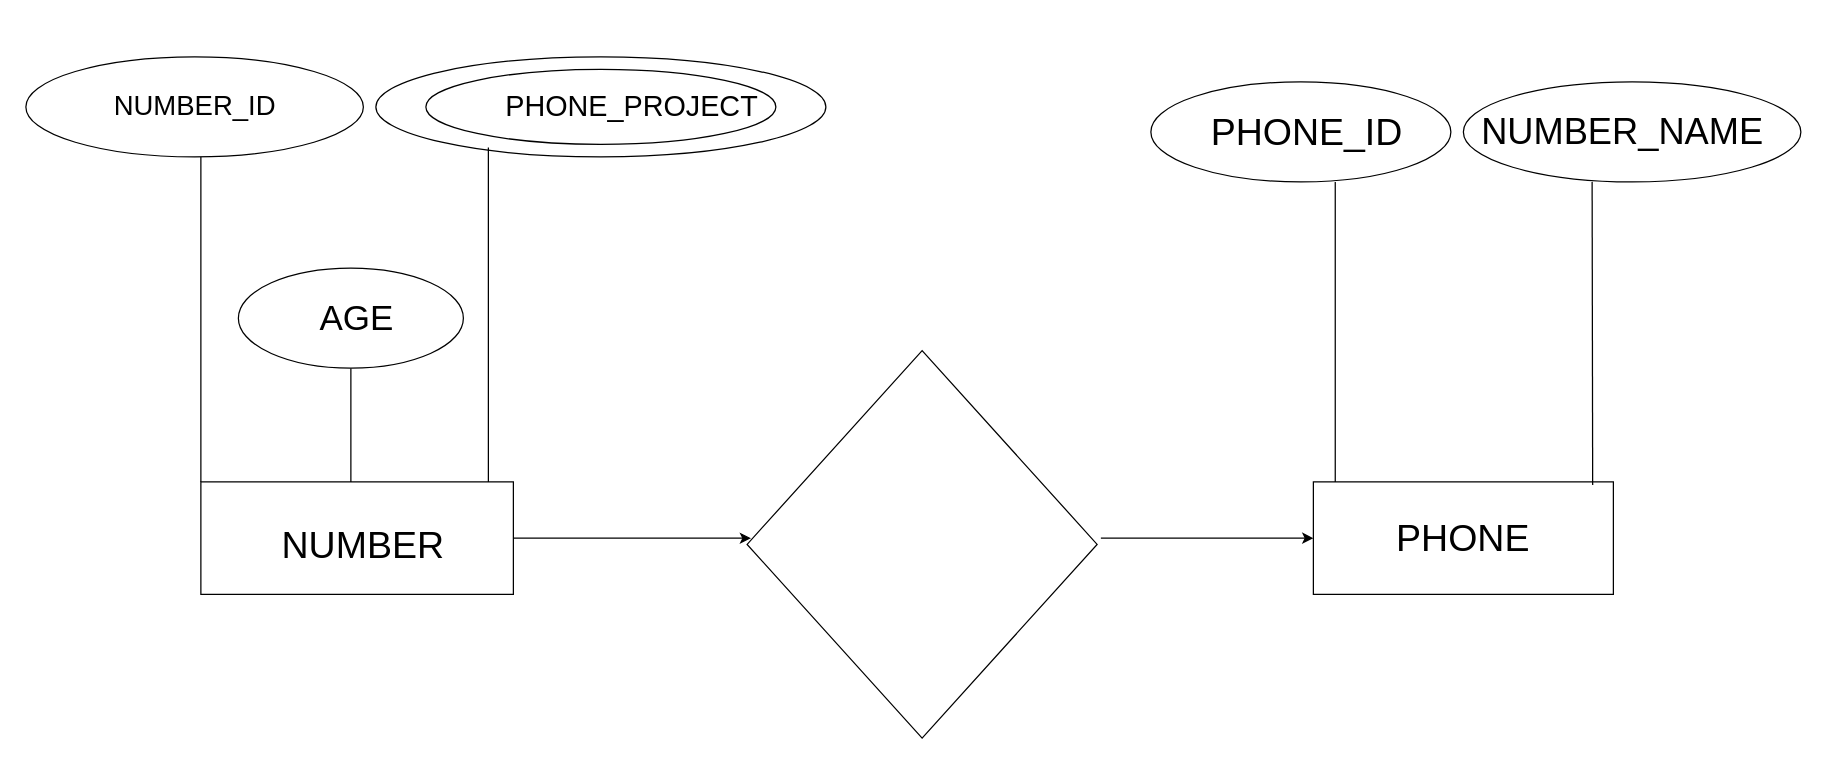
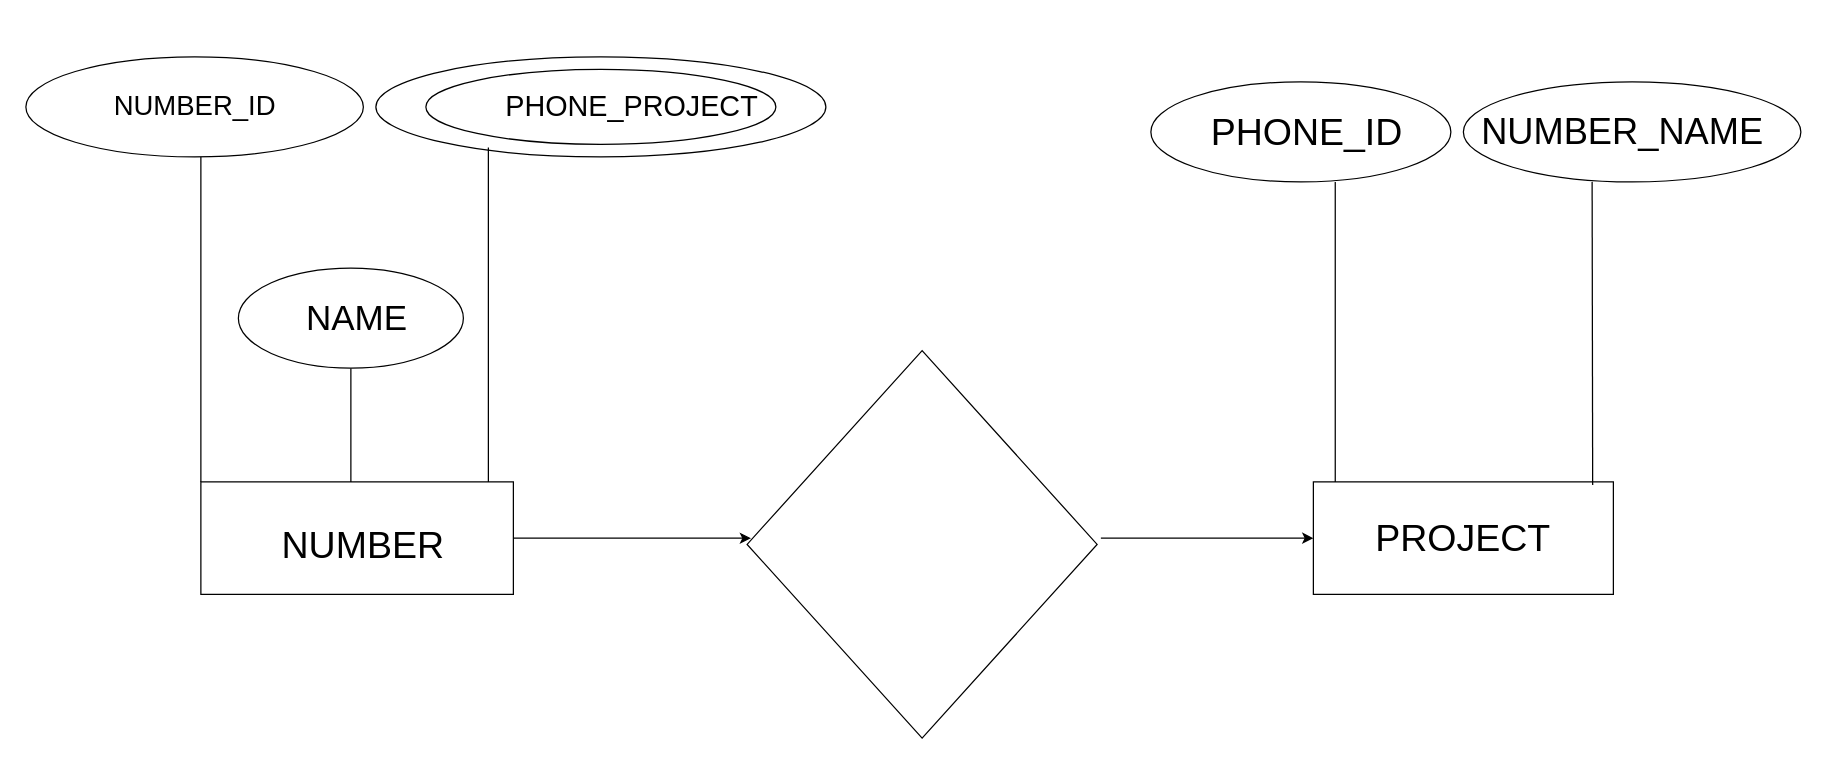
node "AGE": label "AGE" -> "NAME"
node "PHONE": label "PHONE" -> "PROJECT"
